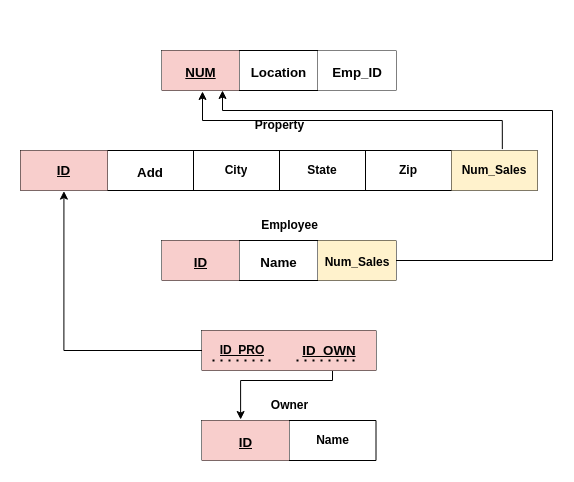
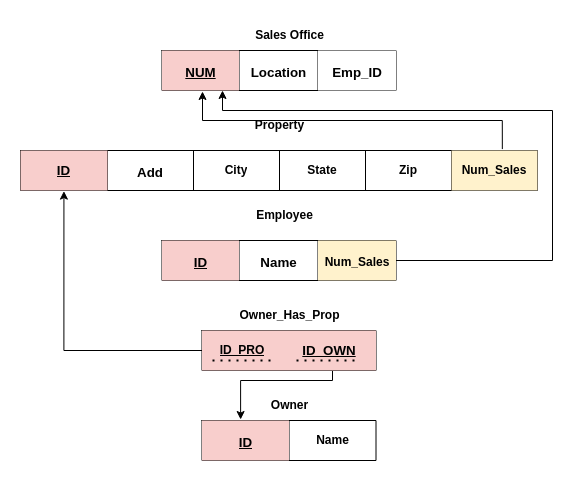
node "Sales Office": added
node "Employee": moved (289, 226) -> (284, 216)
node "Owner_Has_Prop": added
